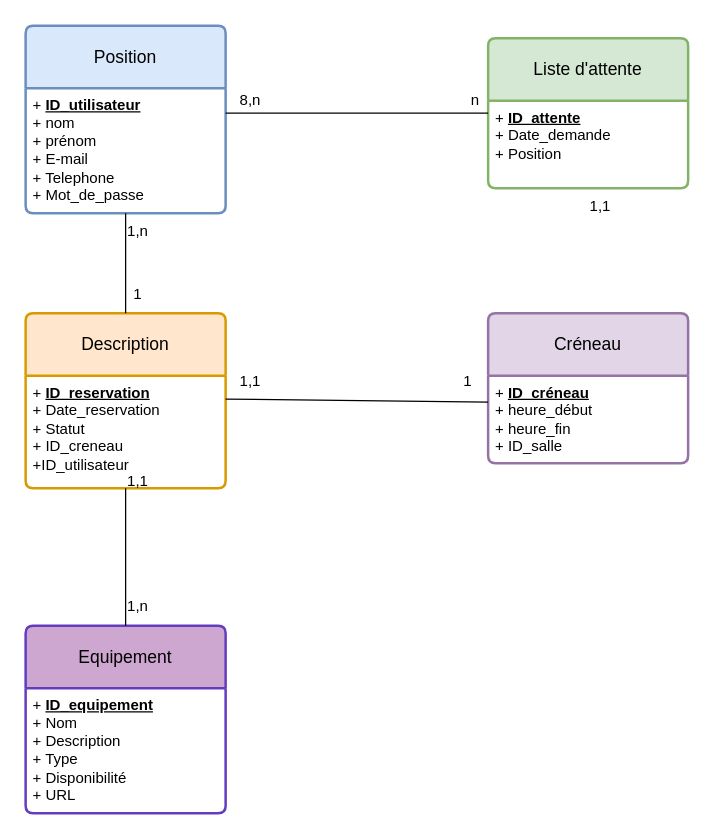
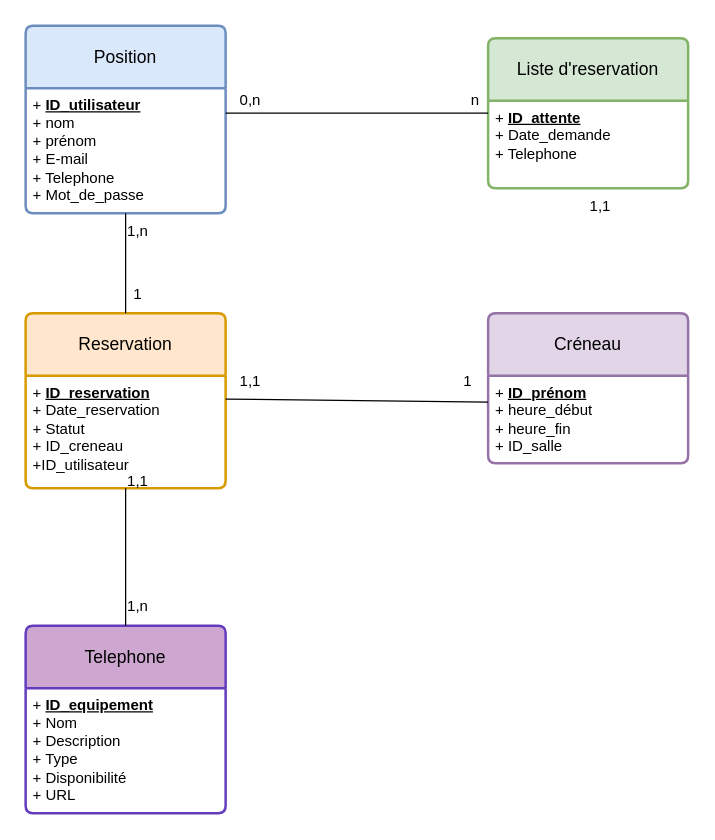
node "Liste d'attente": label "Liste d'attente" -> "Liste d'reservation"
node "8,n": label "8,n" -> "0,n"
node "+ ID_attente + Date_demande + Position": label "+ ID_attente + Date_demande + Position" -> "+ ID_attente + Date_demande + Telephone"
node "Description": label "Description" -> "Reservation"
node "+ ID_créneau + heure_début + heure_fin + ID_salle": label "+ ID_créneau + heure_début + heure_fin + ID_salle" -> "+ ID_prénom + heure_début + heure_fin + ID_salle"
node "Equipement": label "Equipement" -> "Telephone"
